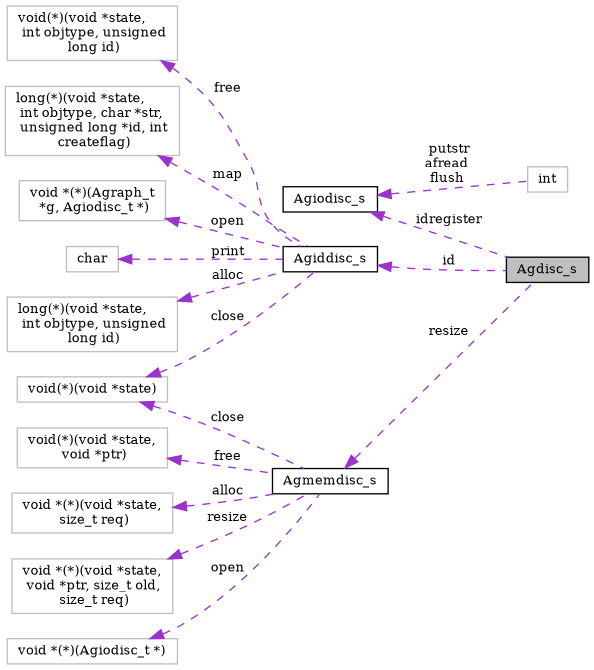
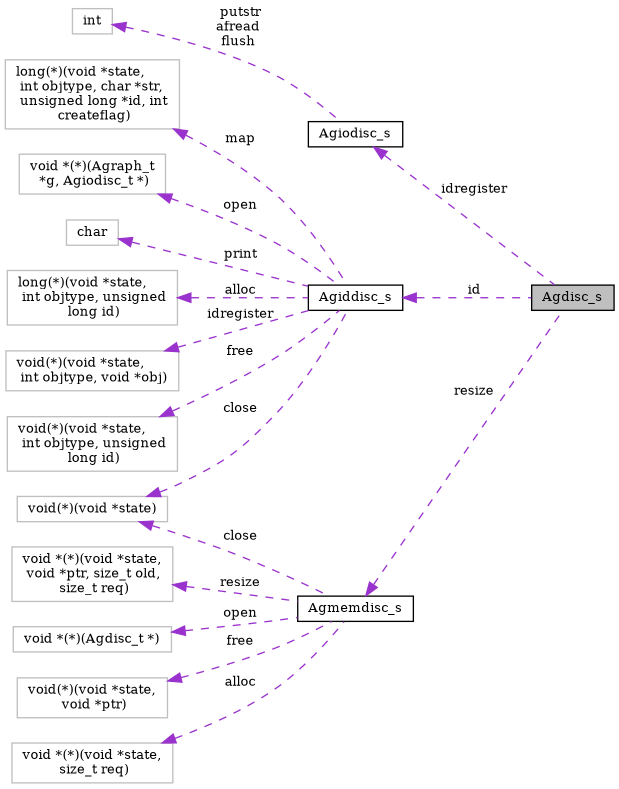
edge "int" -> "Agiodisc_s": reversed
node "void(*)(void *state, int objtype, void *obj)": added
node "void *(*)(Agiodisc_t *)": label "void *(*)(Agiodisc_t *)" -> "void *(*)(Agdisc_t *)"
